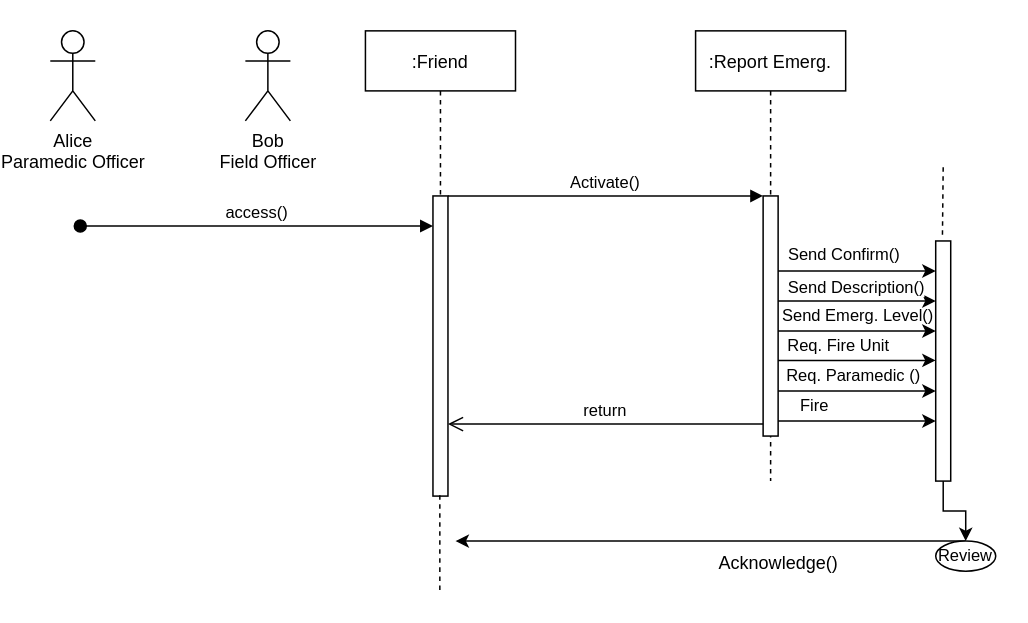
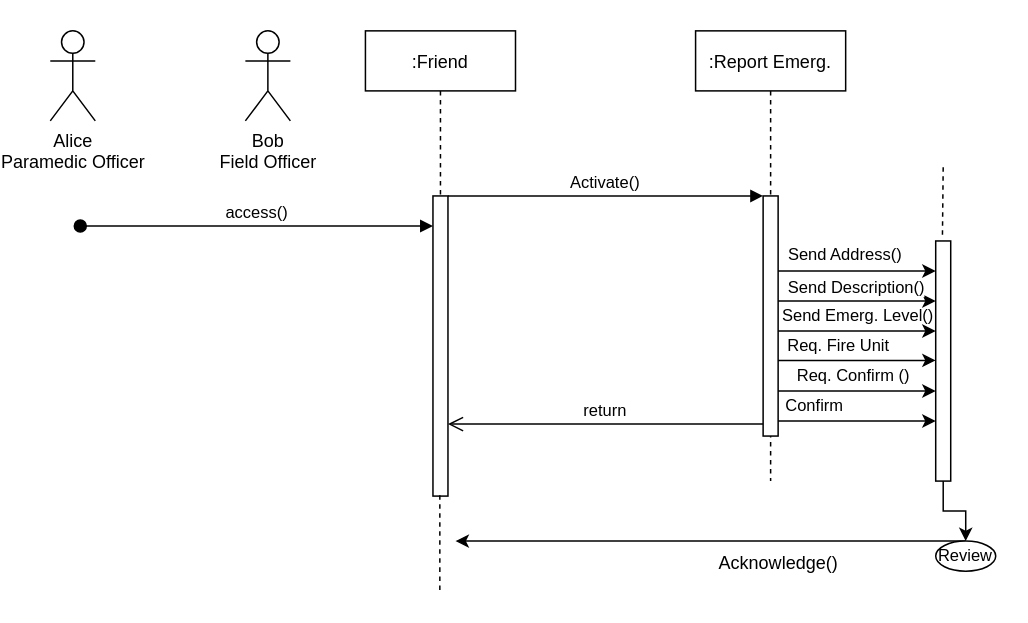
node "Send Confirm()": label "Send Confirm()" -> "Send Address()"
node "Req. Paramedic ()": label "Req. Paramedic ()" -> "Req. Confirm ()"
node "Fire": label "Fire" -> "Confirm"
